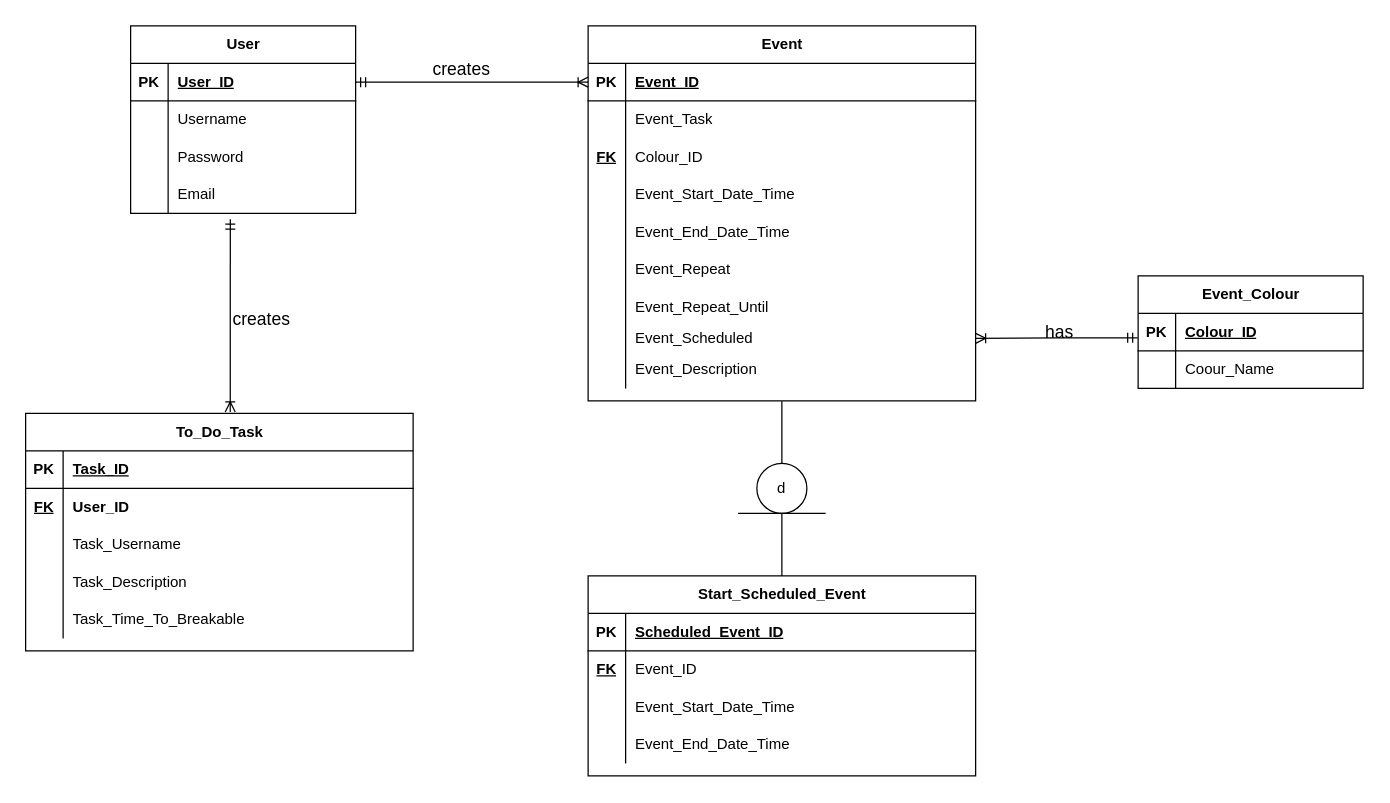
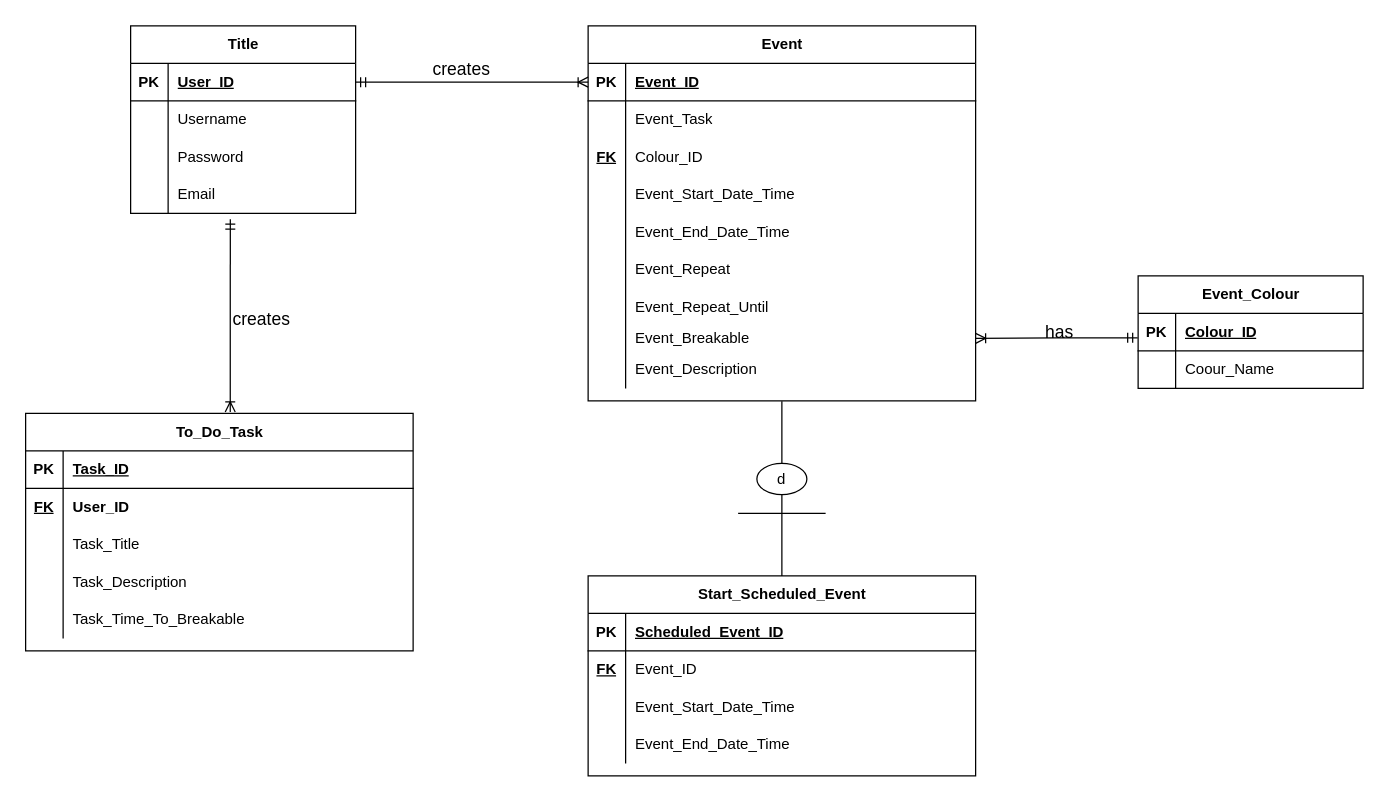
node "User": label "User" -> "Title"
node "Event_Scheduled": label "Event_Scheduled" -> "Event_Breakable"
node "d": size 50x50 -> 50x31
node "Task_Username": label "Task_Username" -> "Task_Title"
